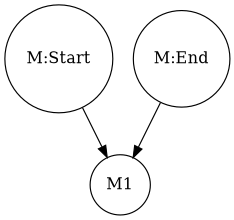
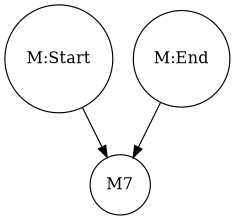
node "M1": label "M1" -> "M7"
